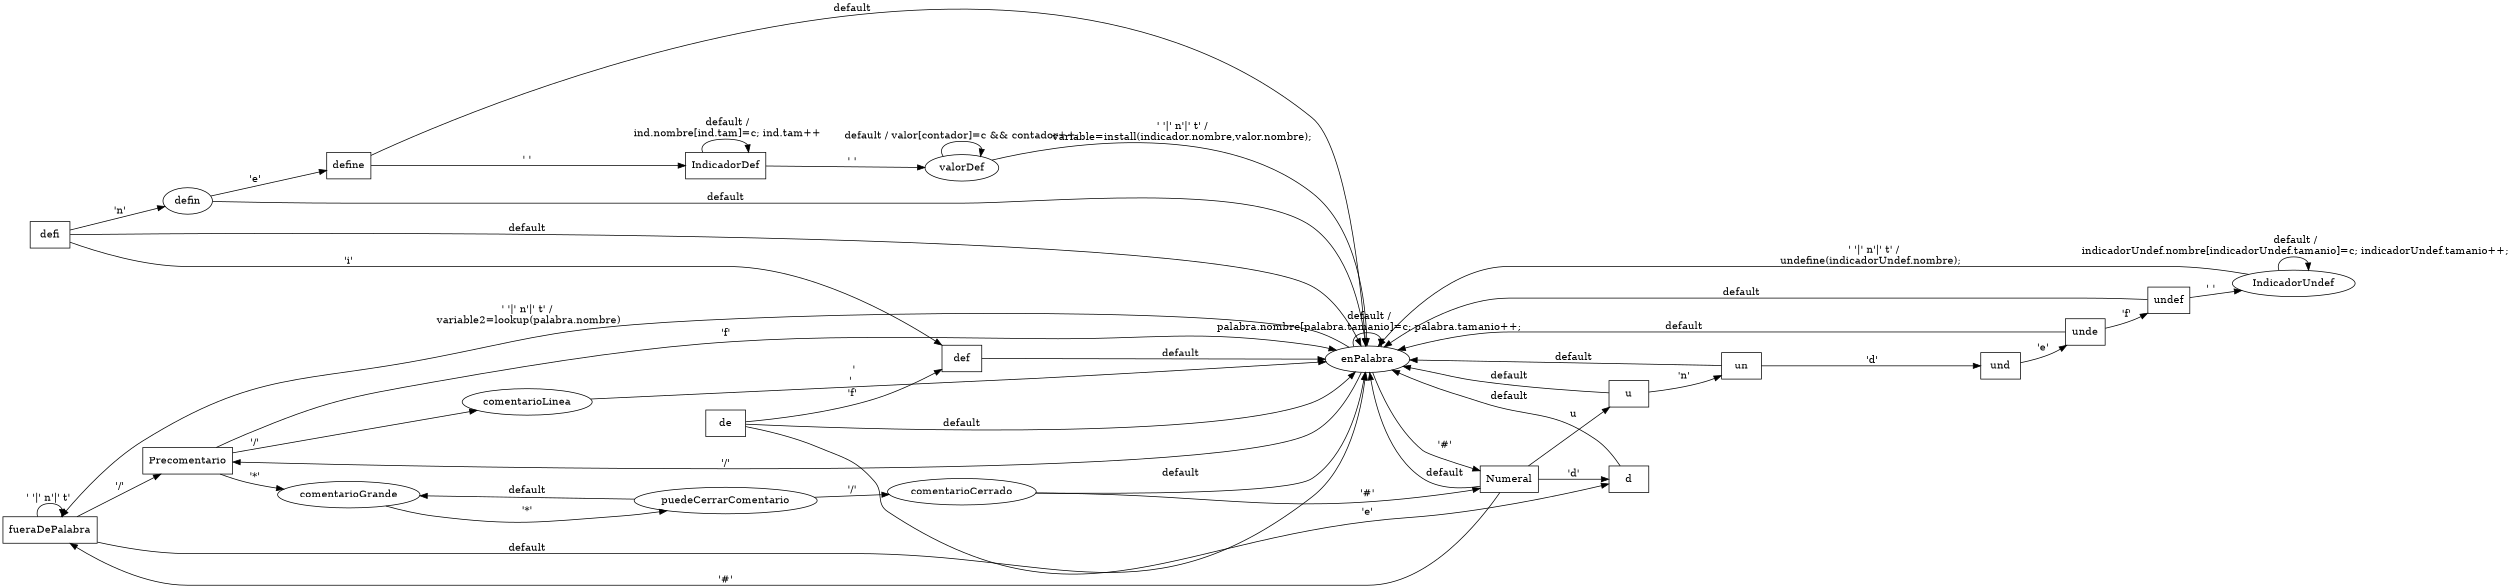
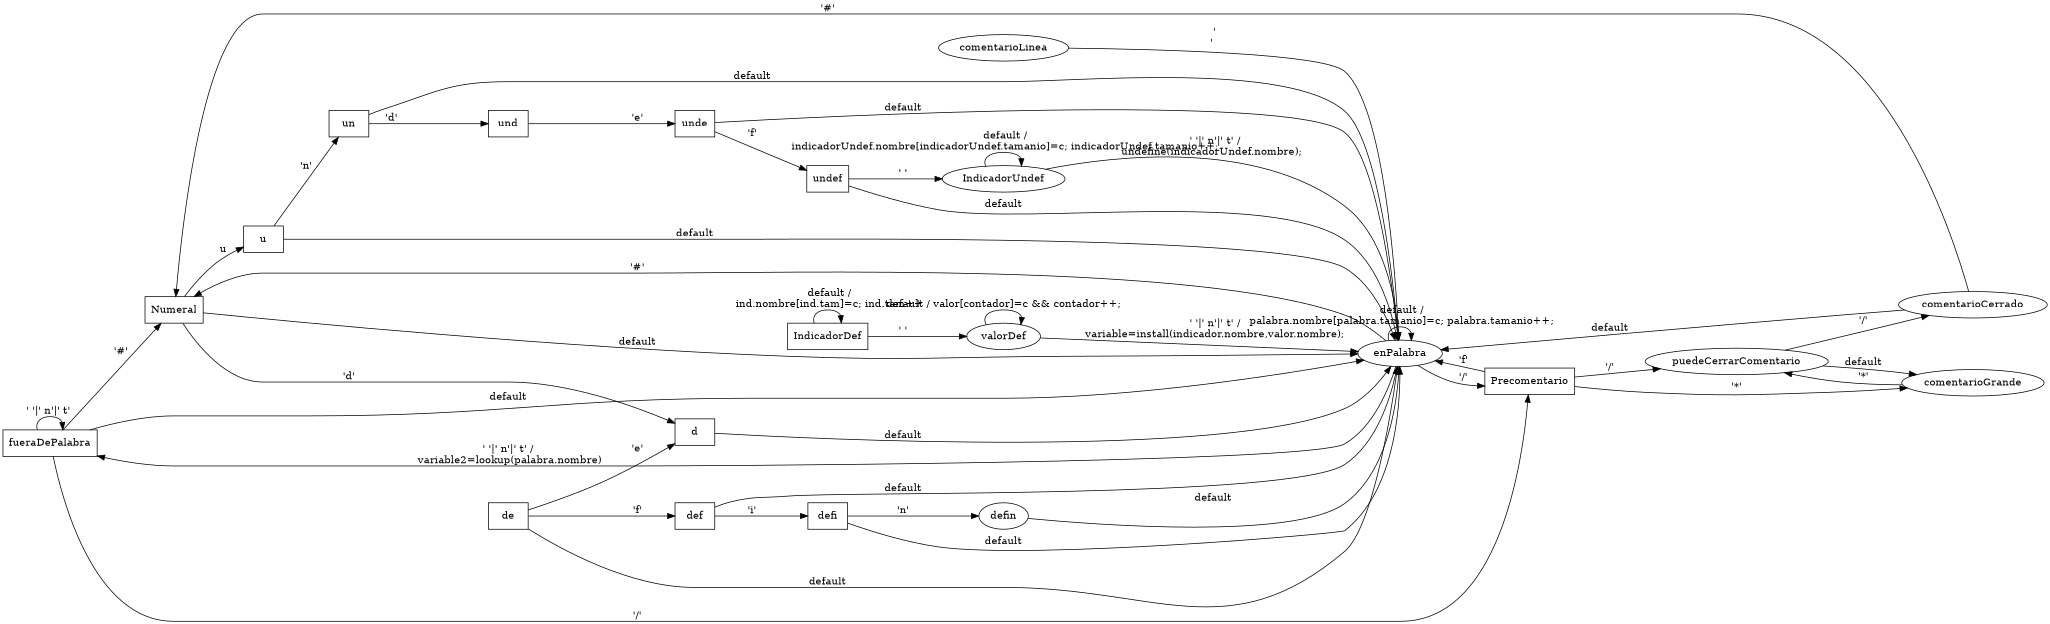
node "define": removed
edge "defi" -> "def": reversed
edge "Precomentario" -> "comentarioLinea": now "Precomentario" -> "puedeCerrarComentario"
edge "Numeral" -> "fueraDePalabra": reversed
